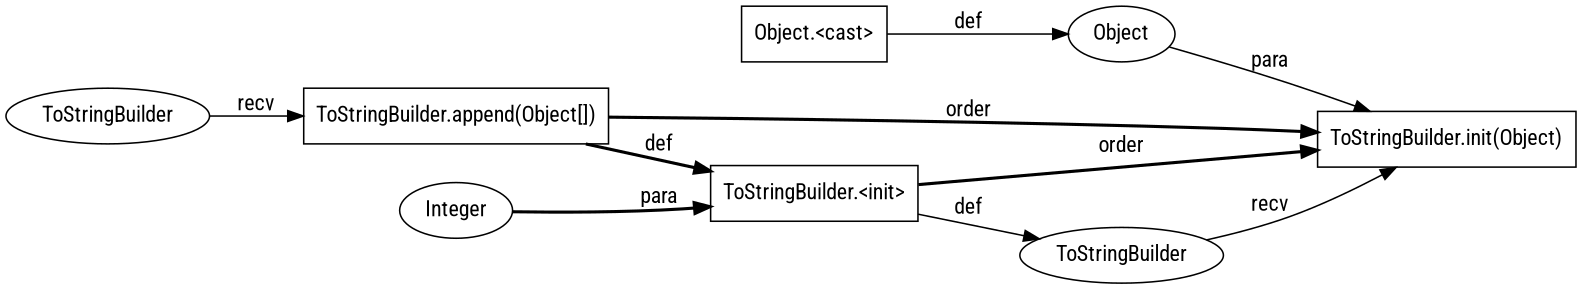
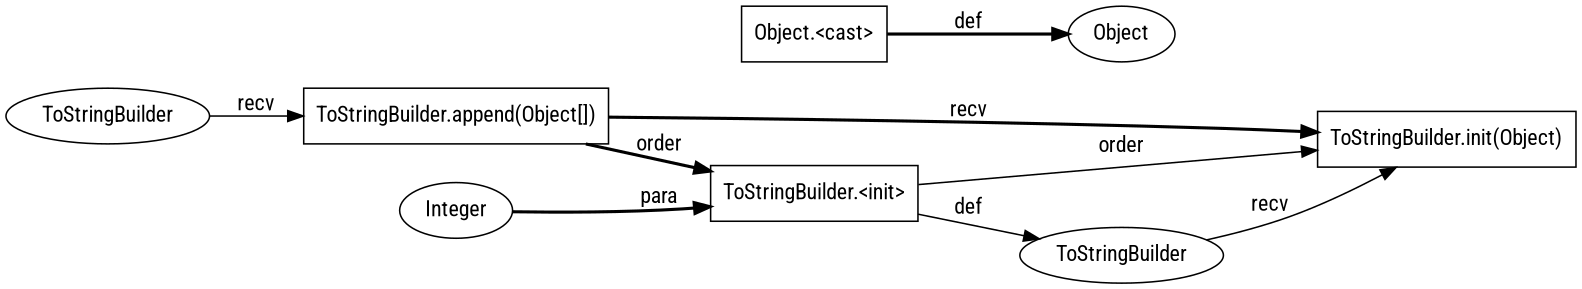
edge "Object.<cast>" -> "Object": style solid -> bold
edge "Object" -> "ToStringBuilder.init(Object)": removed, label "para"
edge "ToStringBuilder.append(Object[])" -> "ToStringBuilder.init(Object)": label "order" -> "recv"
edge "ToStringBuilder.append(Object[])" -> "ToStringBuilder.<init>": label "def" -> "order"
edge "ToStringBuilder.<init>" -> "ToStringBuilder.init(Object)": style bold -> solid
